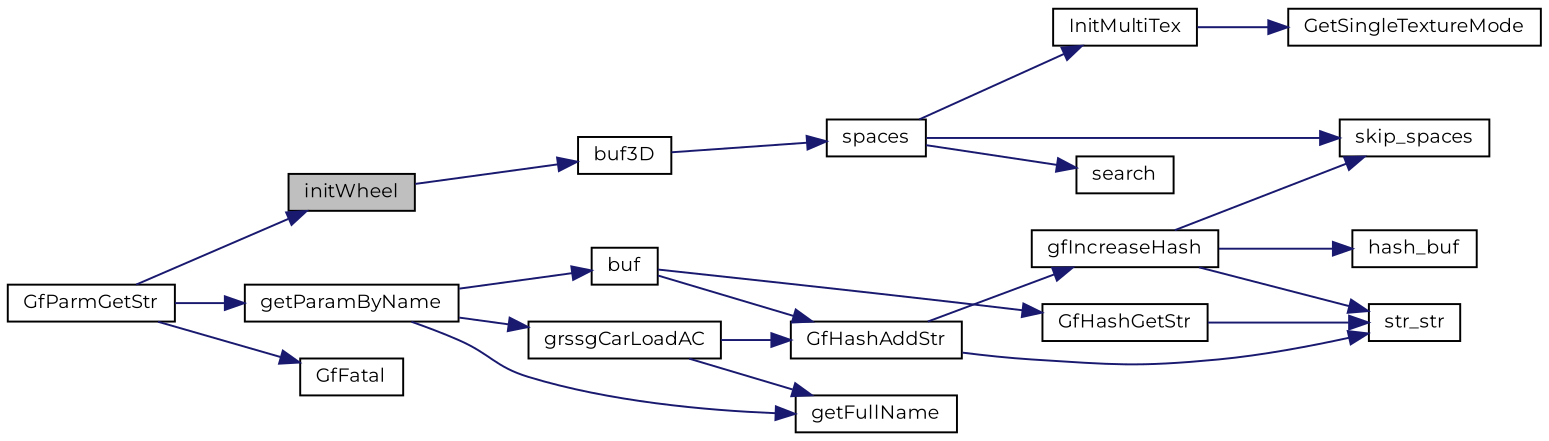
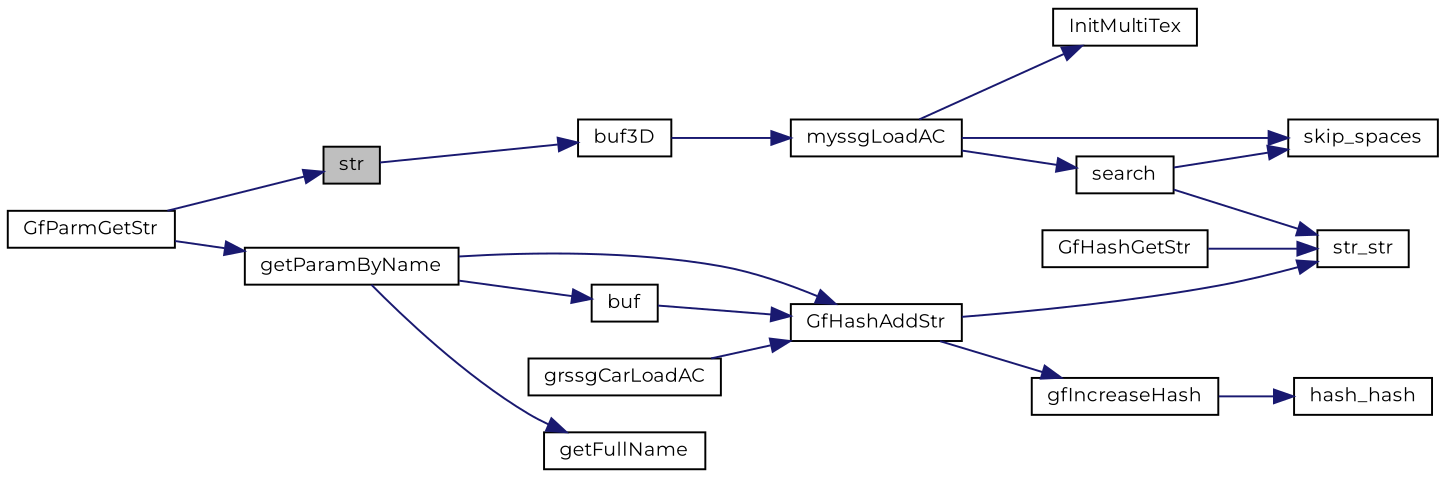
node "GetSingleTextureMode": removed
node "spaces": label "spaces" -> "myssgLoadAC"
node "initWheel": label "initWheel" -> "str"
edge "gfIncreaseHash" -> "skip_spaces": now "search" -> "skip_spaces"
node "hash_buf": label "hash_buf" -> "hash_hash"
edge "gfIncreaseHash" -> "str_str": now "search" -> "str_str"
edge "buf" -> "GfHashGetStr": removed
edge "getParamByName" -> "grssgCarLoadAC": now "getParamByName" -> "GfHashAddStr"
edge "grssgCarLoadAC" -> "getFullName": removed
node "GfFatal": removed
